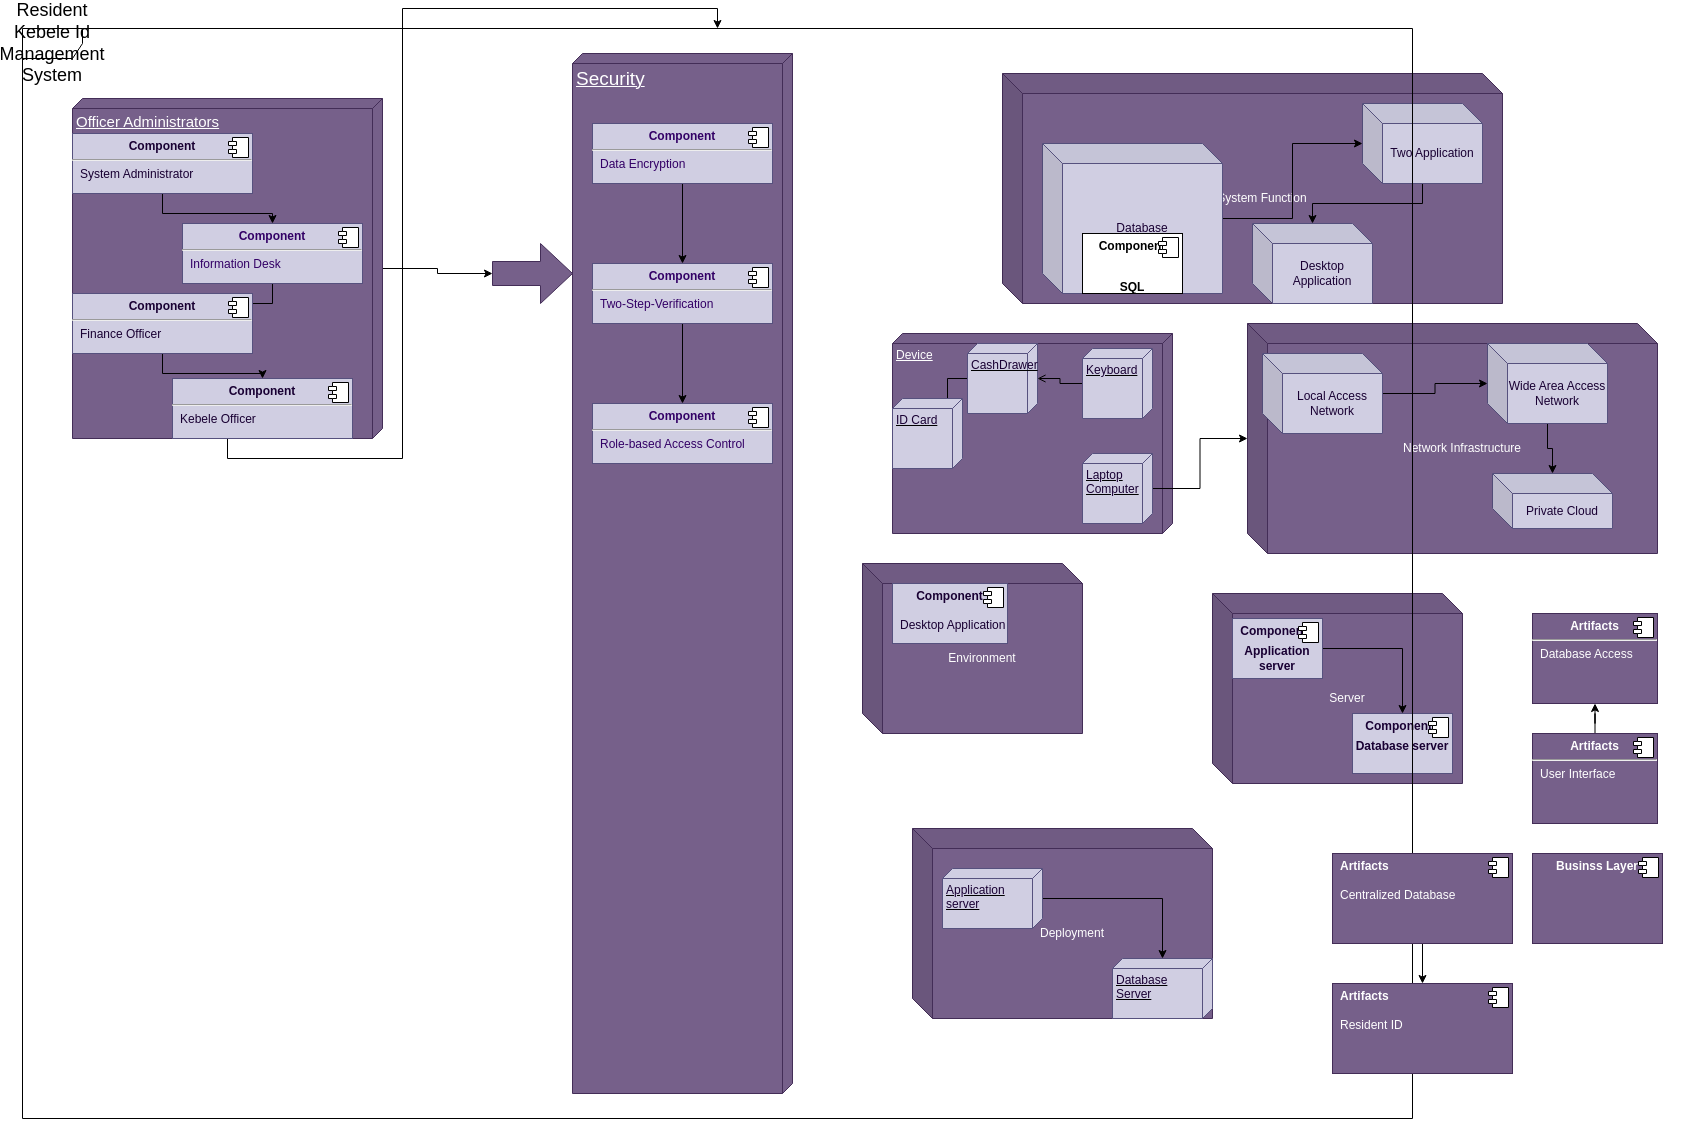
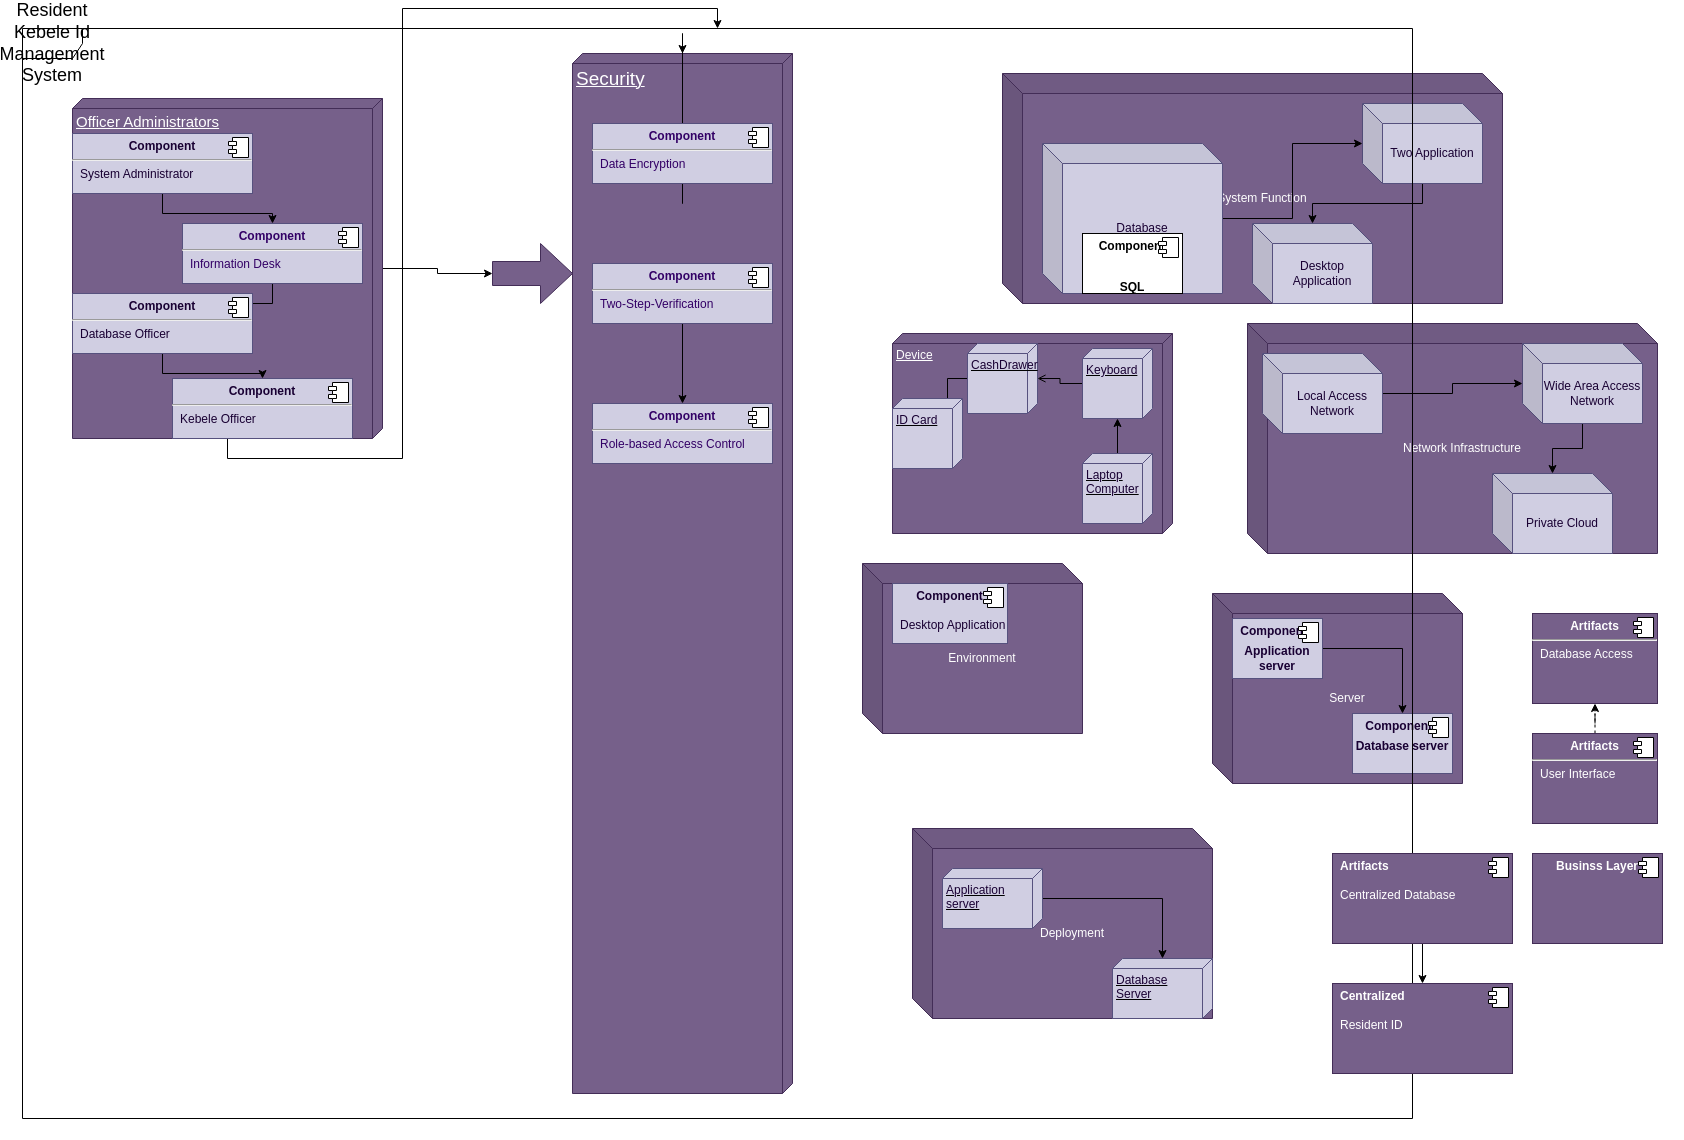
edge "Component Data Encryption" -> "Component Two-Step-Verification": now "Component Data Encryption" -> "Security"
node "Component Finance Officer": label "Component Finance Officer" -> "Component Database Officer"
node "Wide Area Access Network": moved (1548, 384) -> (1583, 384)
edge "Laptop Computer" -> "Network Infrastructure": now "Laptop Computer" -> "Keyboard"
node "Private Cloud": size 120x55 -> 120x80
edge "Artifacts User Interface" -> "Artifacts Database Access": style solid -> dashed
node "Artifacts Resident ID": label "Artifacts Resident ID" -> "Centralized Resident ID"
